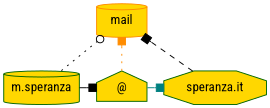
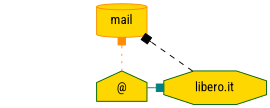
node "m.speranza": removed
node "speranza.it": label "speranza.it" -> "libero.it"
